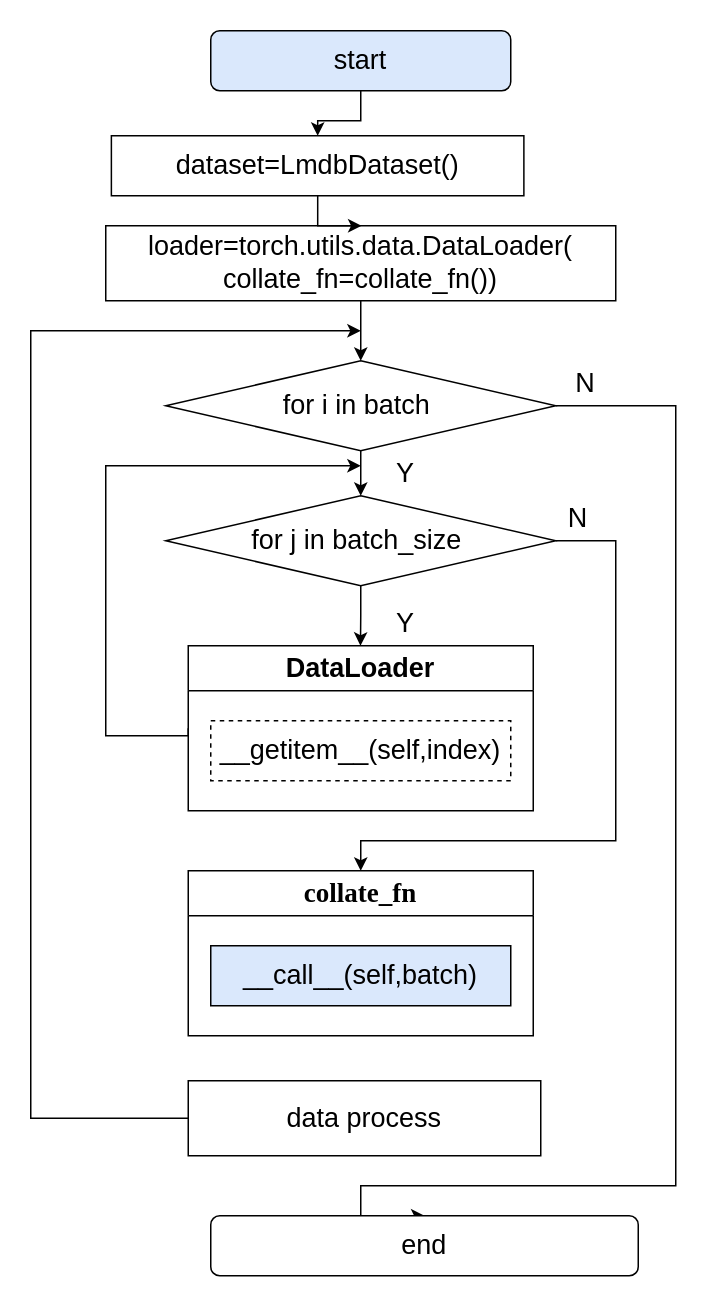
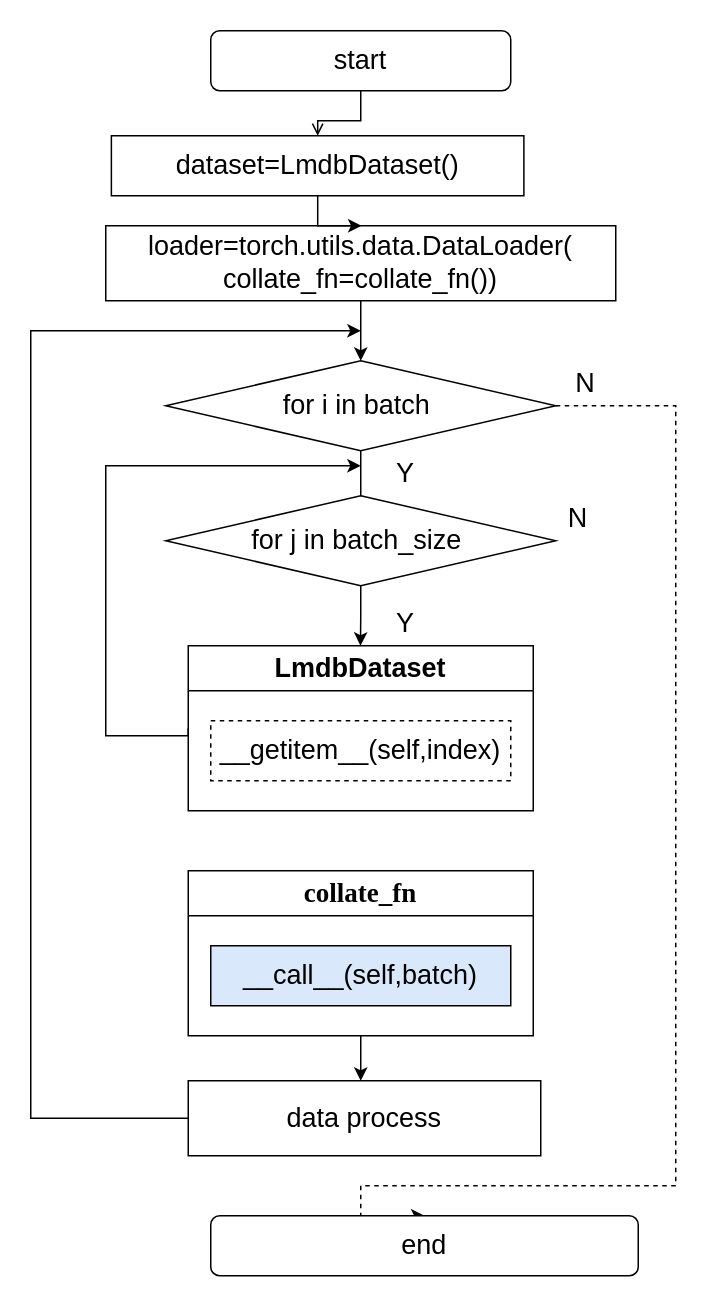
node "start": fillcolor #dae8fc -> #ffffff
edge "start" -> "dataset=LmdbDataset()": arrowhead classic -> open
edge "for i in batch" -> "for j in batch_size": arrowhead classic -> none
node "DataLoader": label "DataLoader" -> "LmdbDataset"
edge "for j in batch_size" -> "collate_fn": removed
edge "for i in batch" -> "end": style solid -> dashed
edge "collate_fn" -> "data process": added
